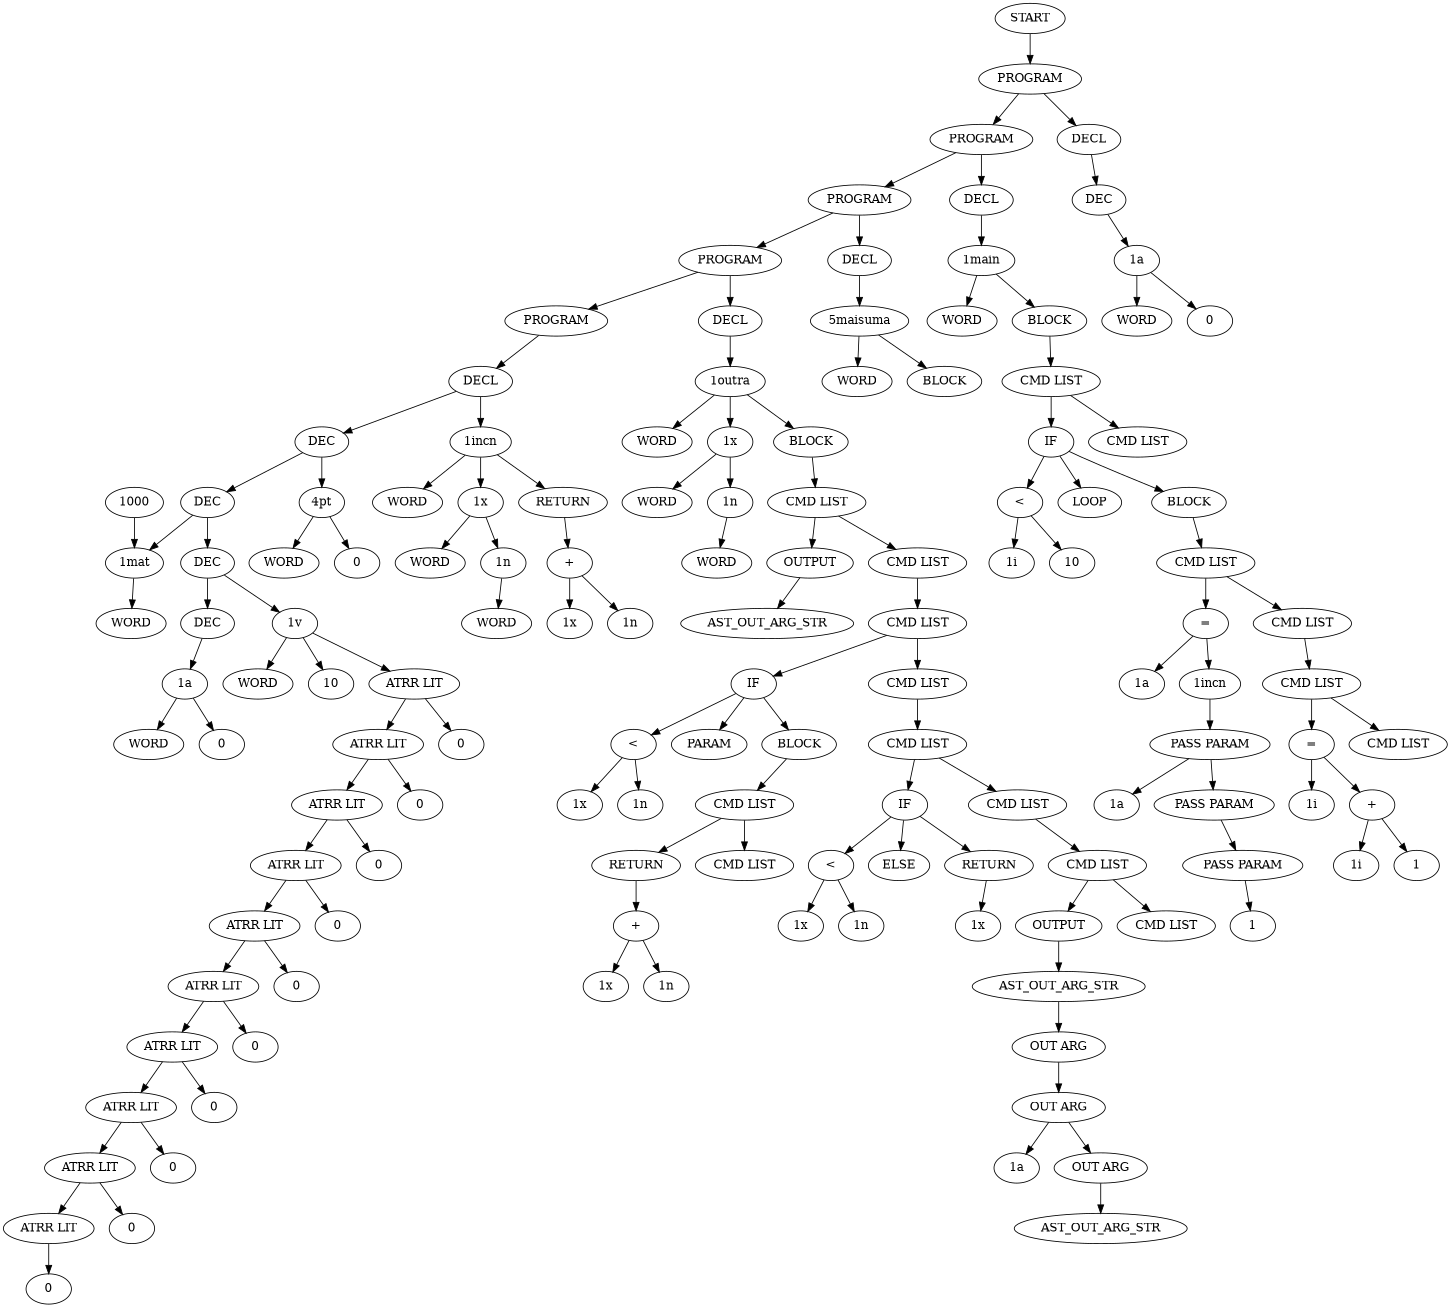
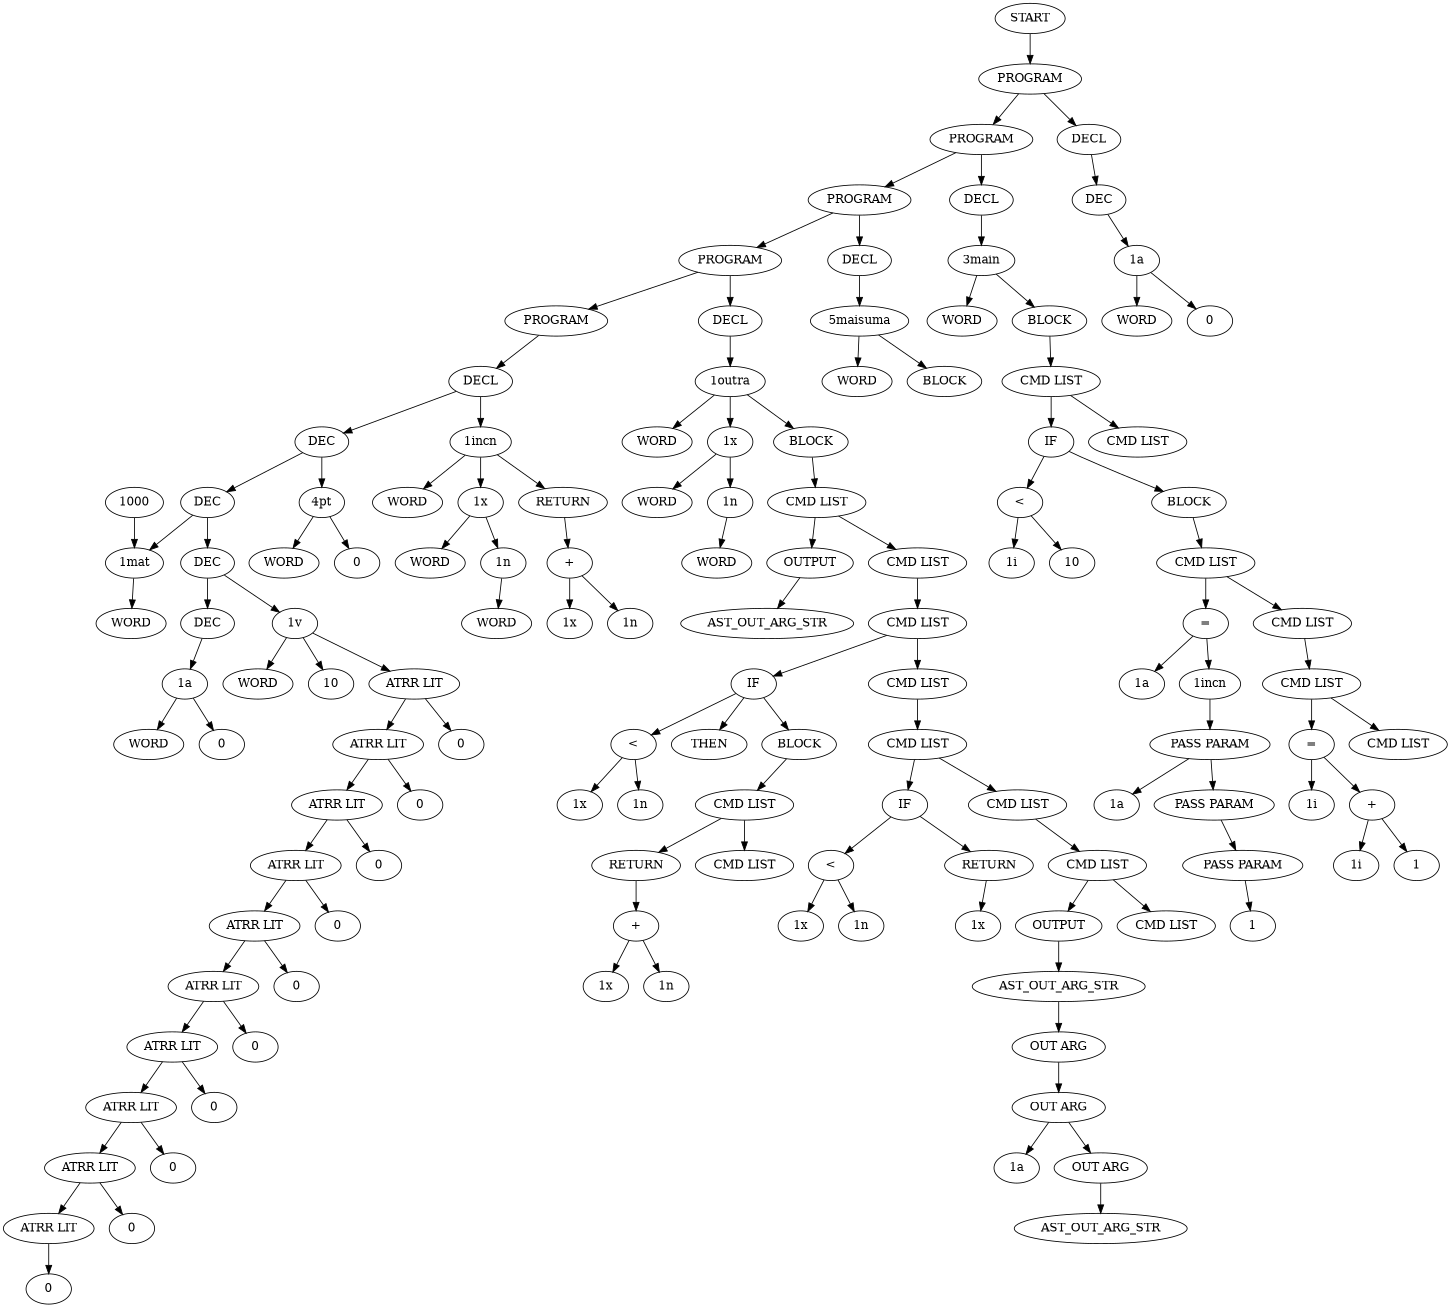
node "1main": label "1main" -> "3main"
node "LOOP": removed
node "PARAM": label "PARAM" -> "THEN"
node "ELSE": removed
